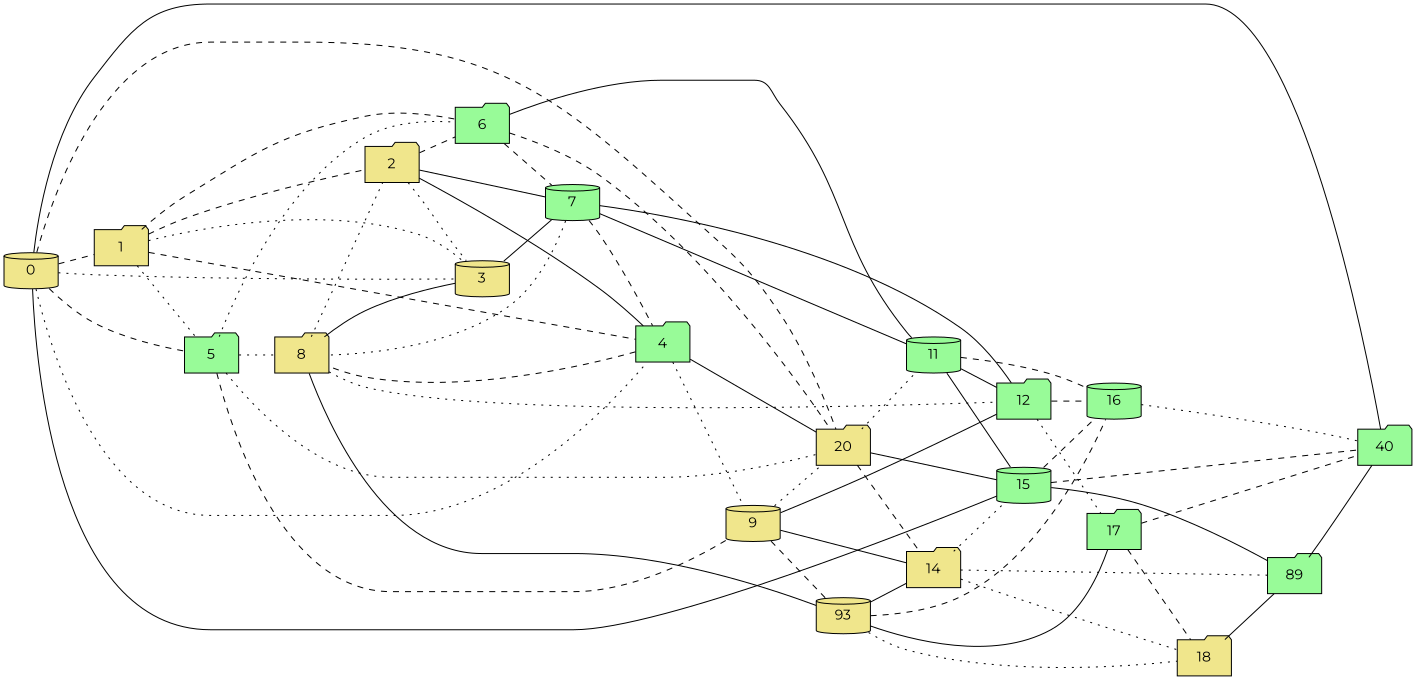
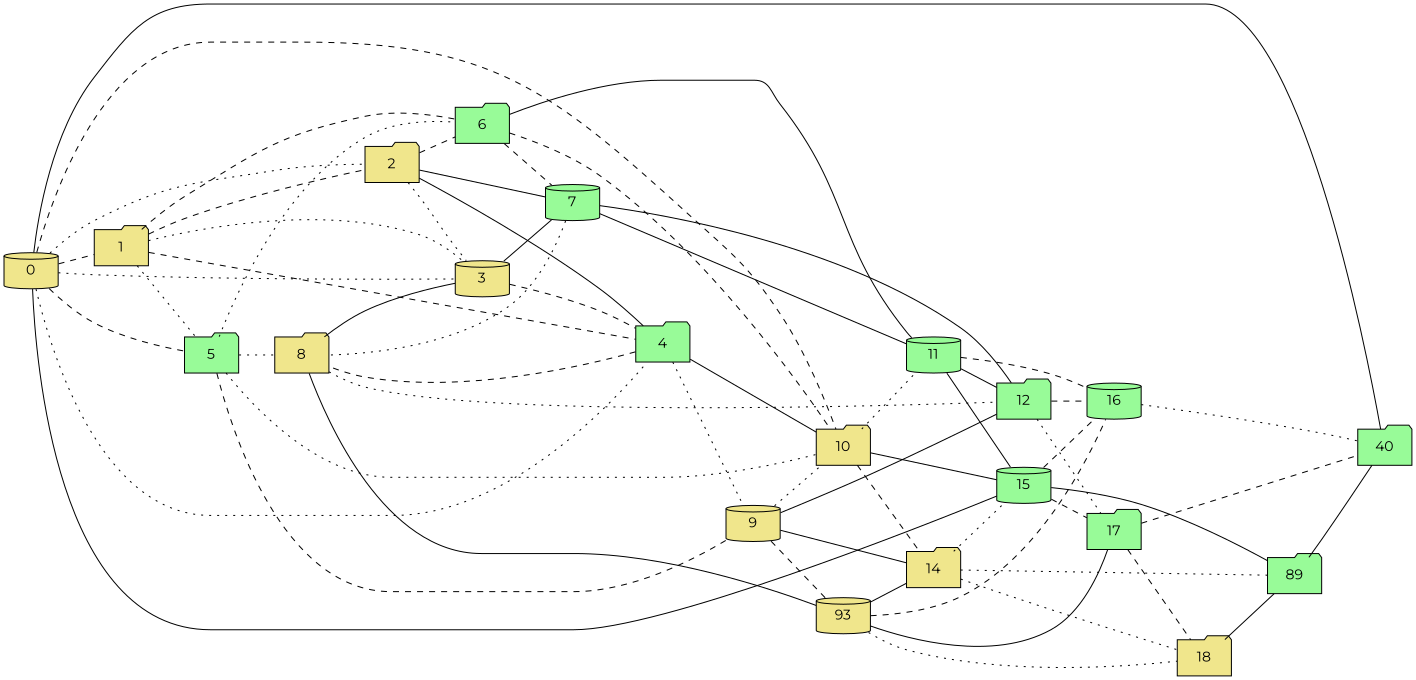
edge "2" -- "8": now "2" -- "0"
edge "7" -- "4": now "3" -- "4"
node "20": label "20" -> "10"
edge "40" -- "15": now "17" -- "15"
